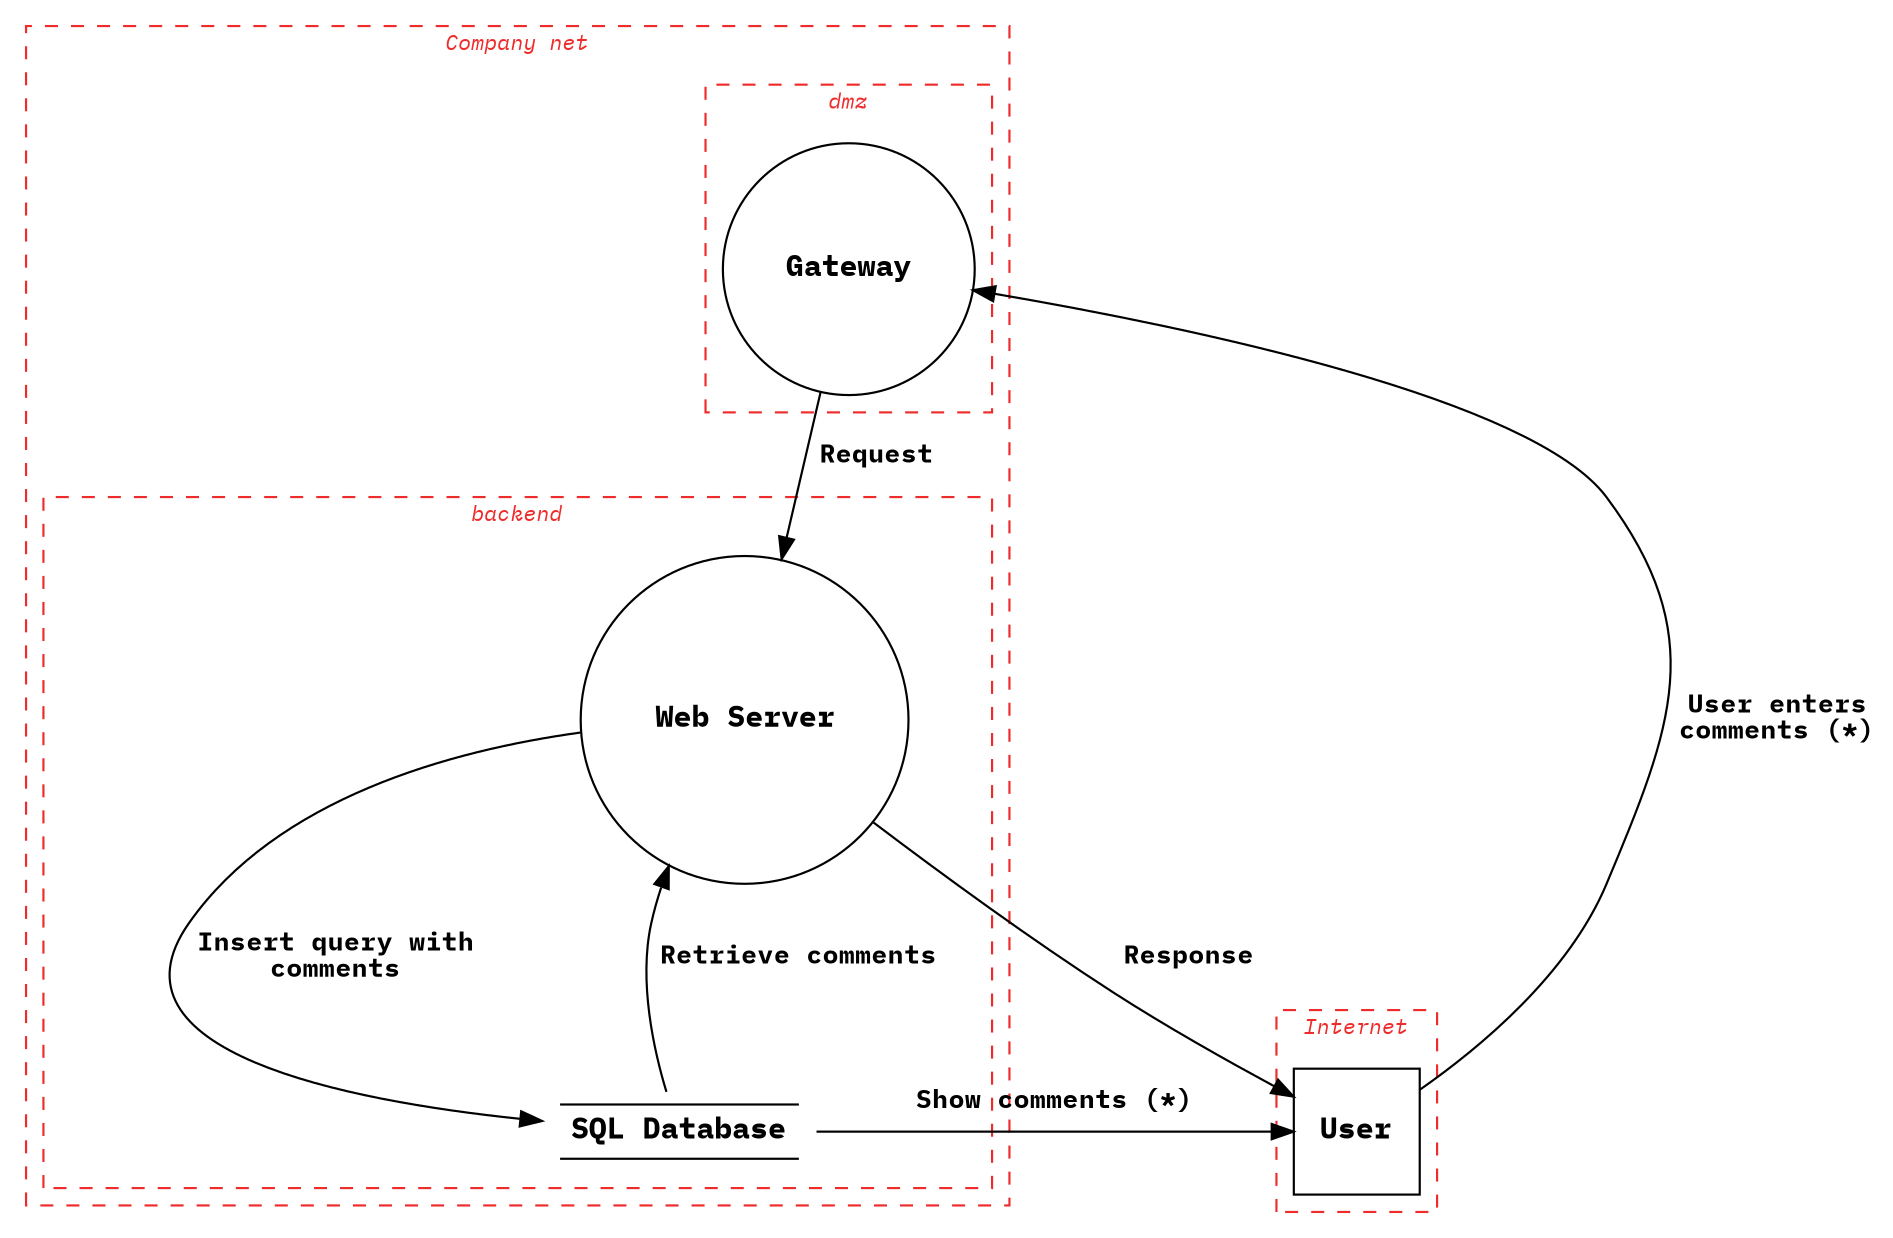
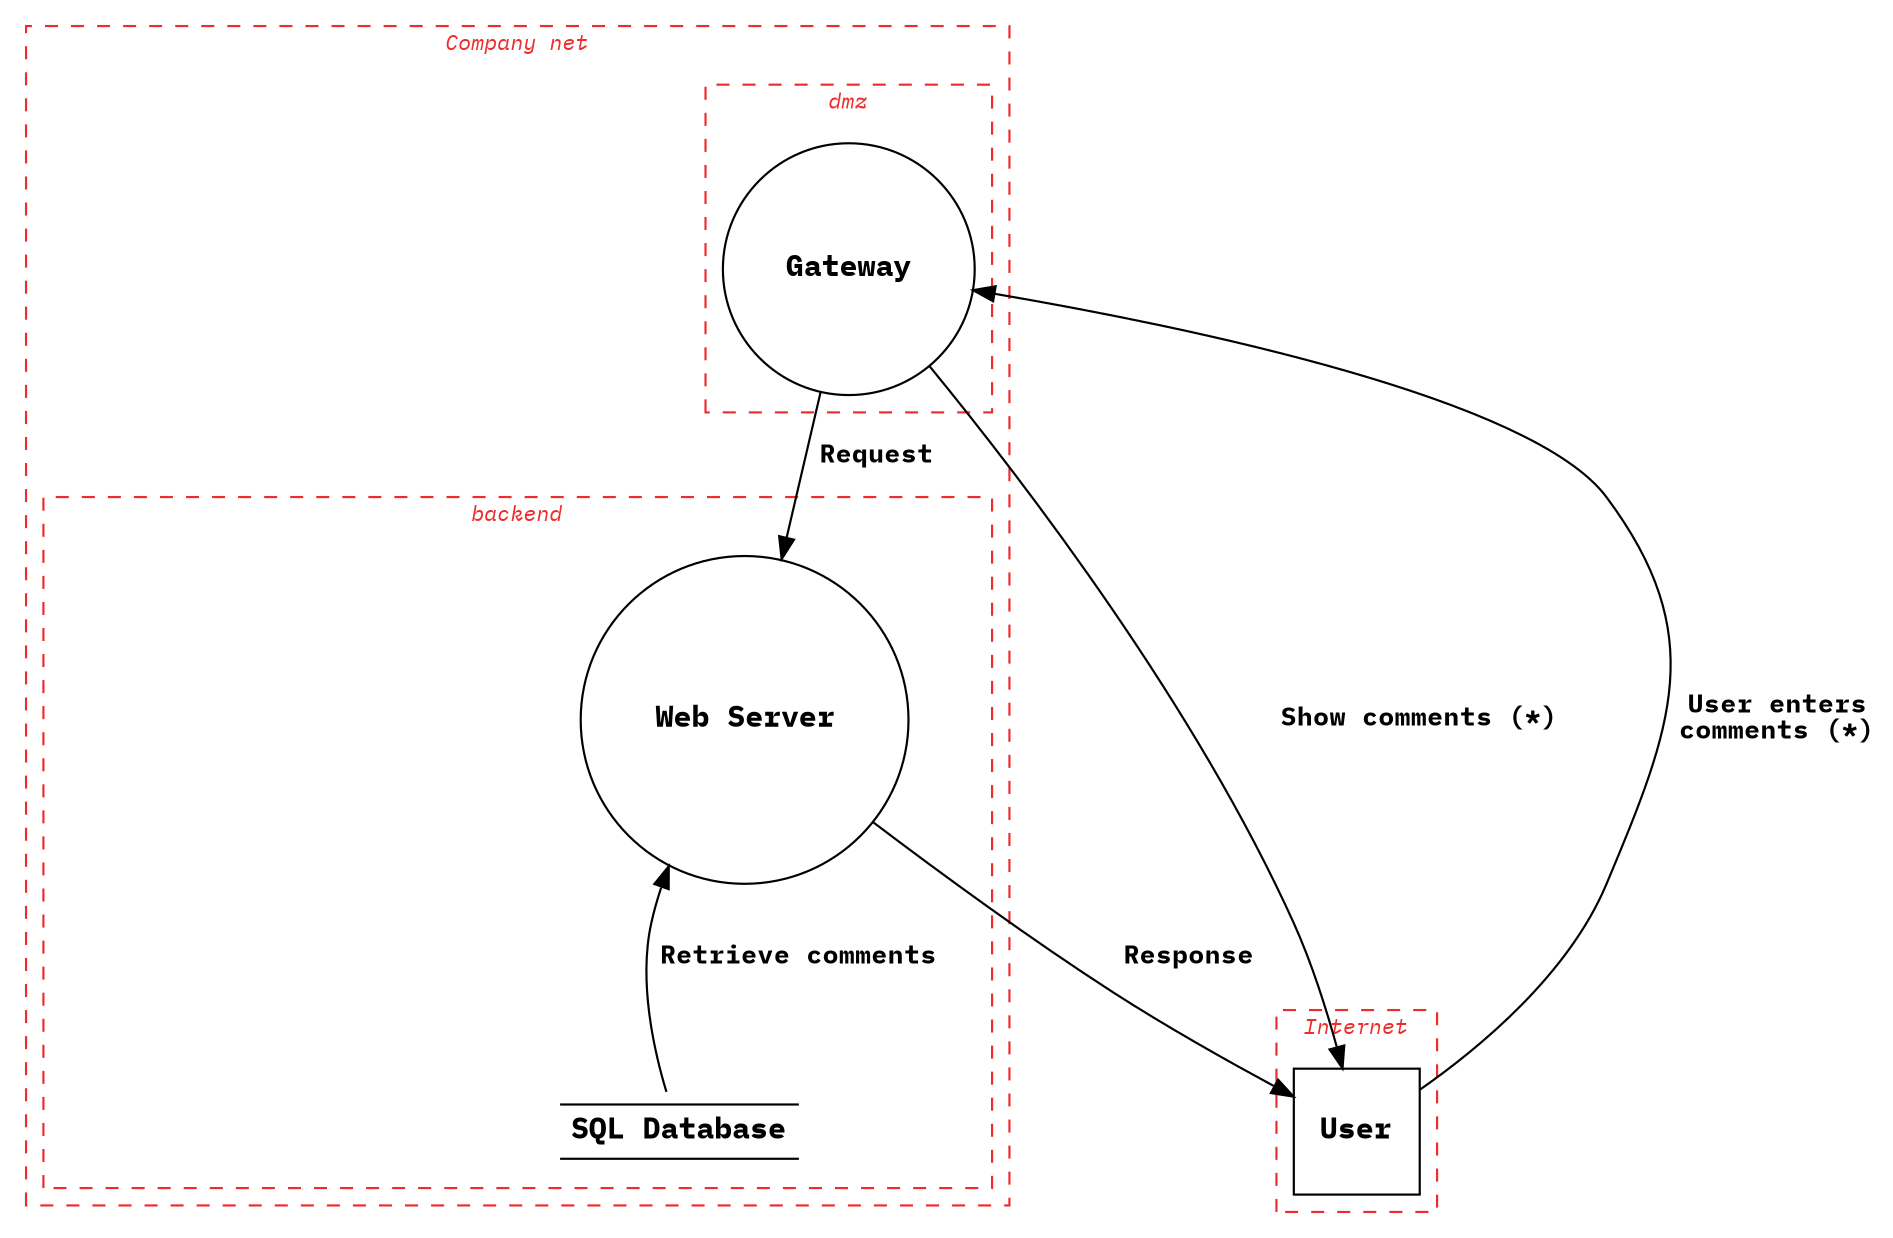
edge "Web Server" -> "SQL Database": removed, label "Insert query with comments"
edge "SQL Database" -> "User": now "Gateway" -> "User"
